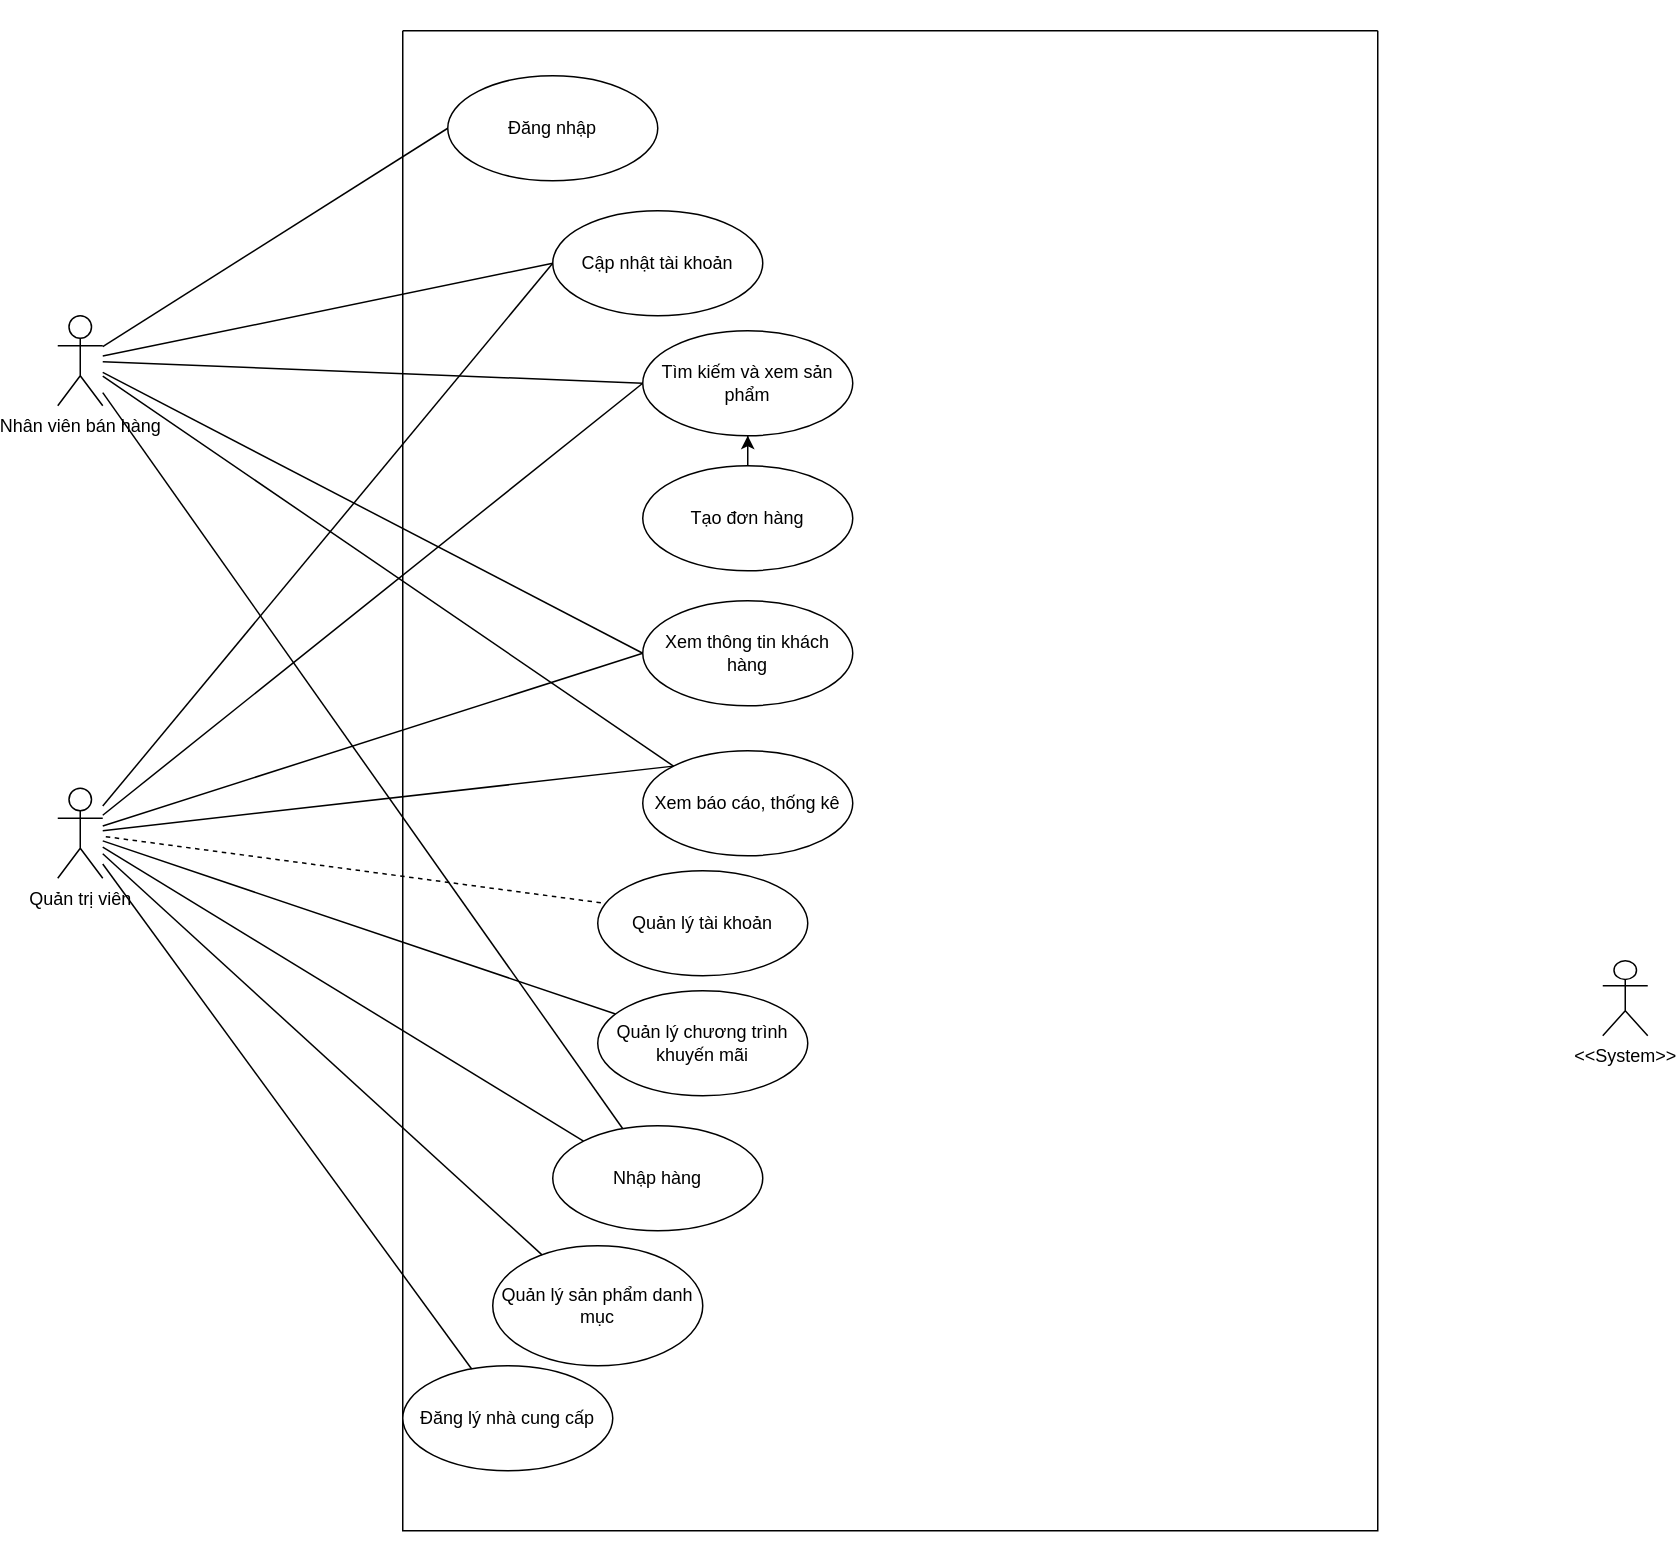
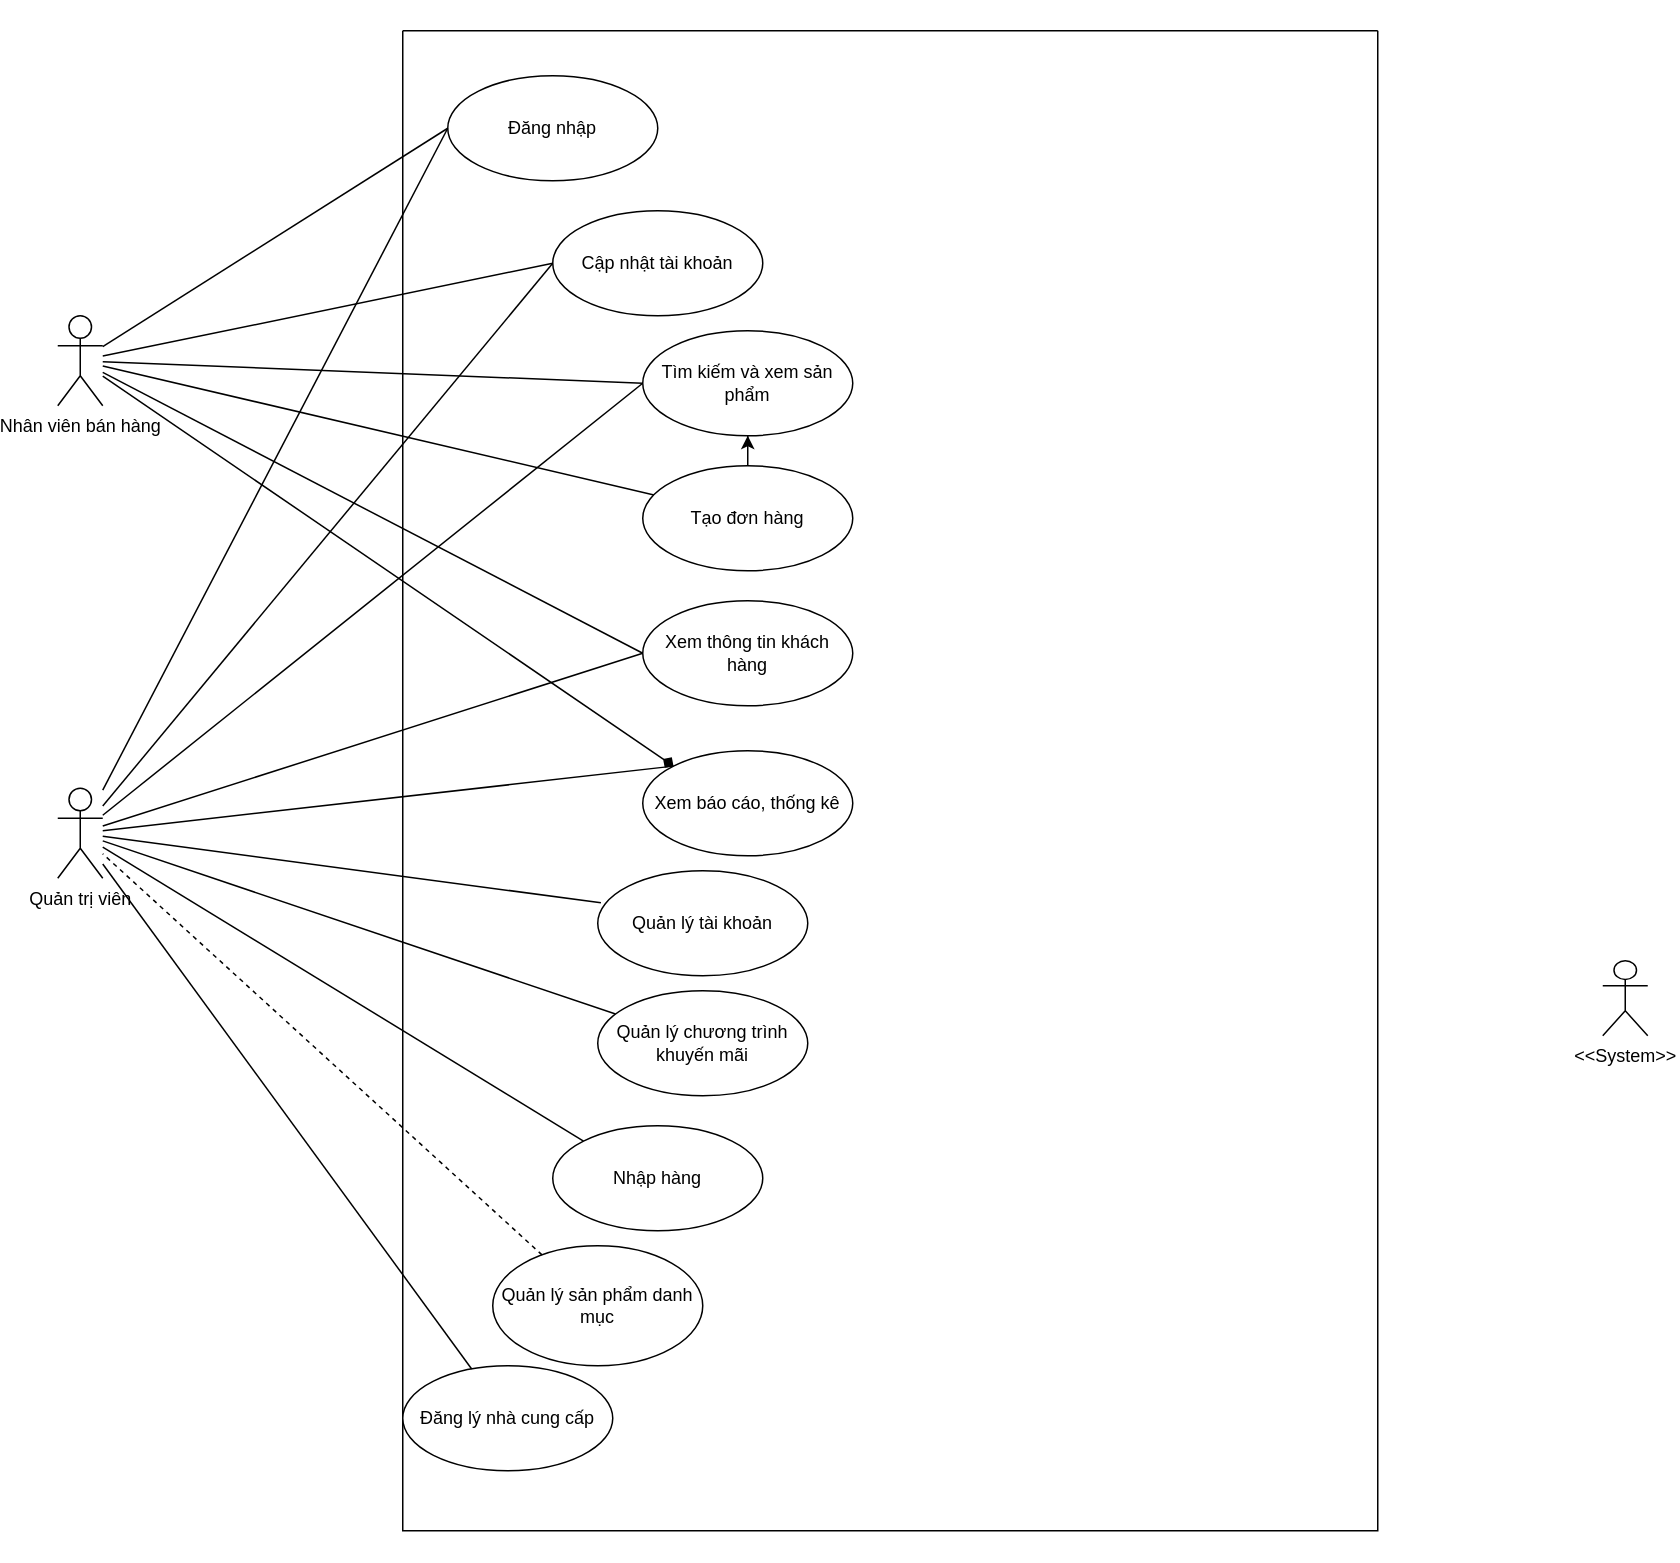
edge "Đăng nhập" -- "Quản trị viên": added
edge "Nhân viên bán hàng" -- "Nhập hàng": now "Nhân viên bán hàng" -- "Tạo đơn hàng"
edge "Nhân viên bán hàng" -- "Xem báo cáo, thống kê": arrowhead none -> diamond
edge "Quản trị viên" -- "Quản lý tài khoản": style dashed -> solid
edge "Quản trị viên" -- "Quản lý sản phẩm danh mục": style solid -> dashed
